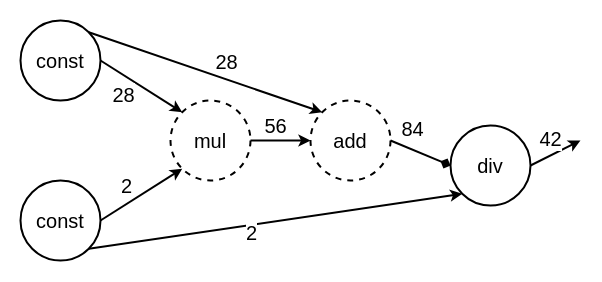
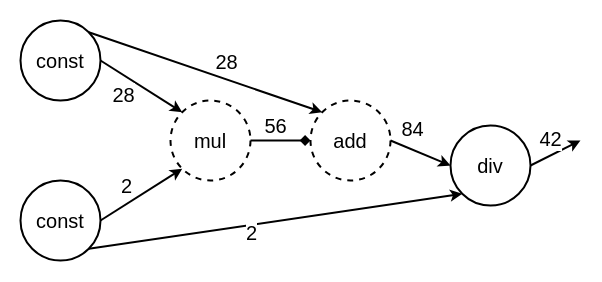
edge "mul" -> "add": arrowhead classic -> diamond
edge "add" -> "div": arrowhead diamond -> classic
